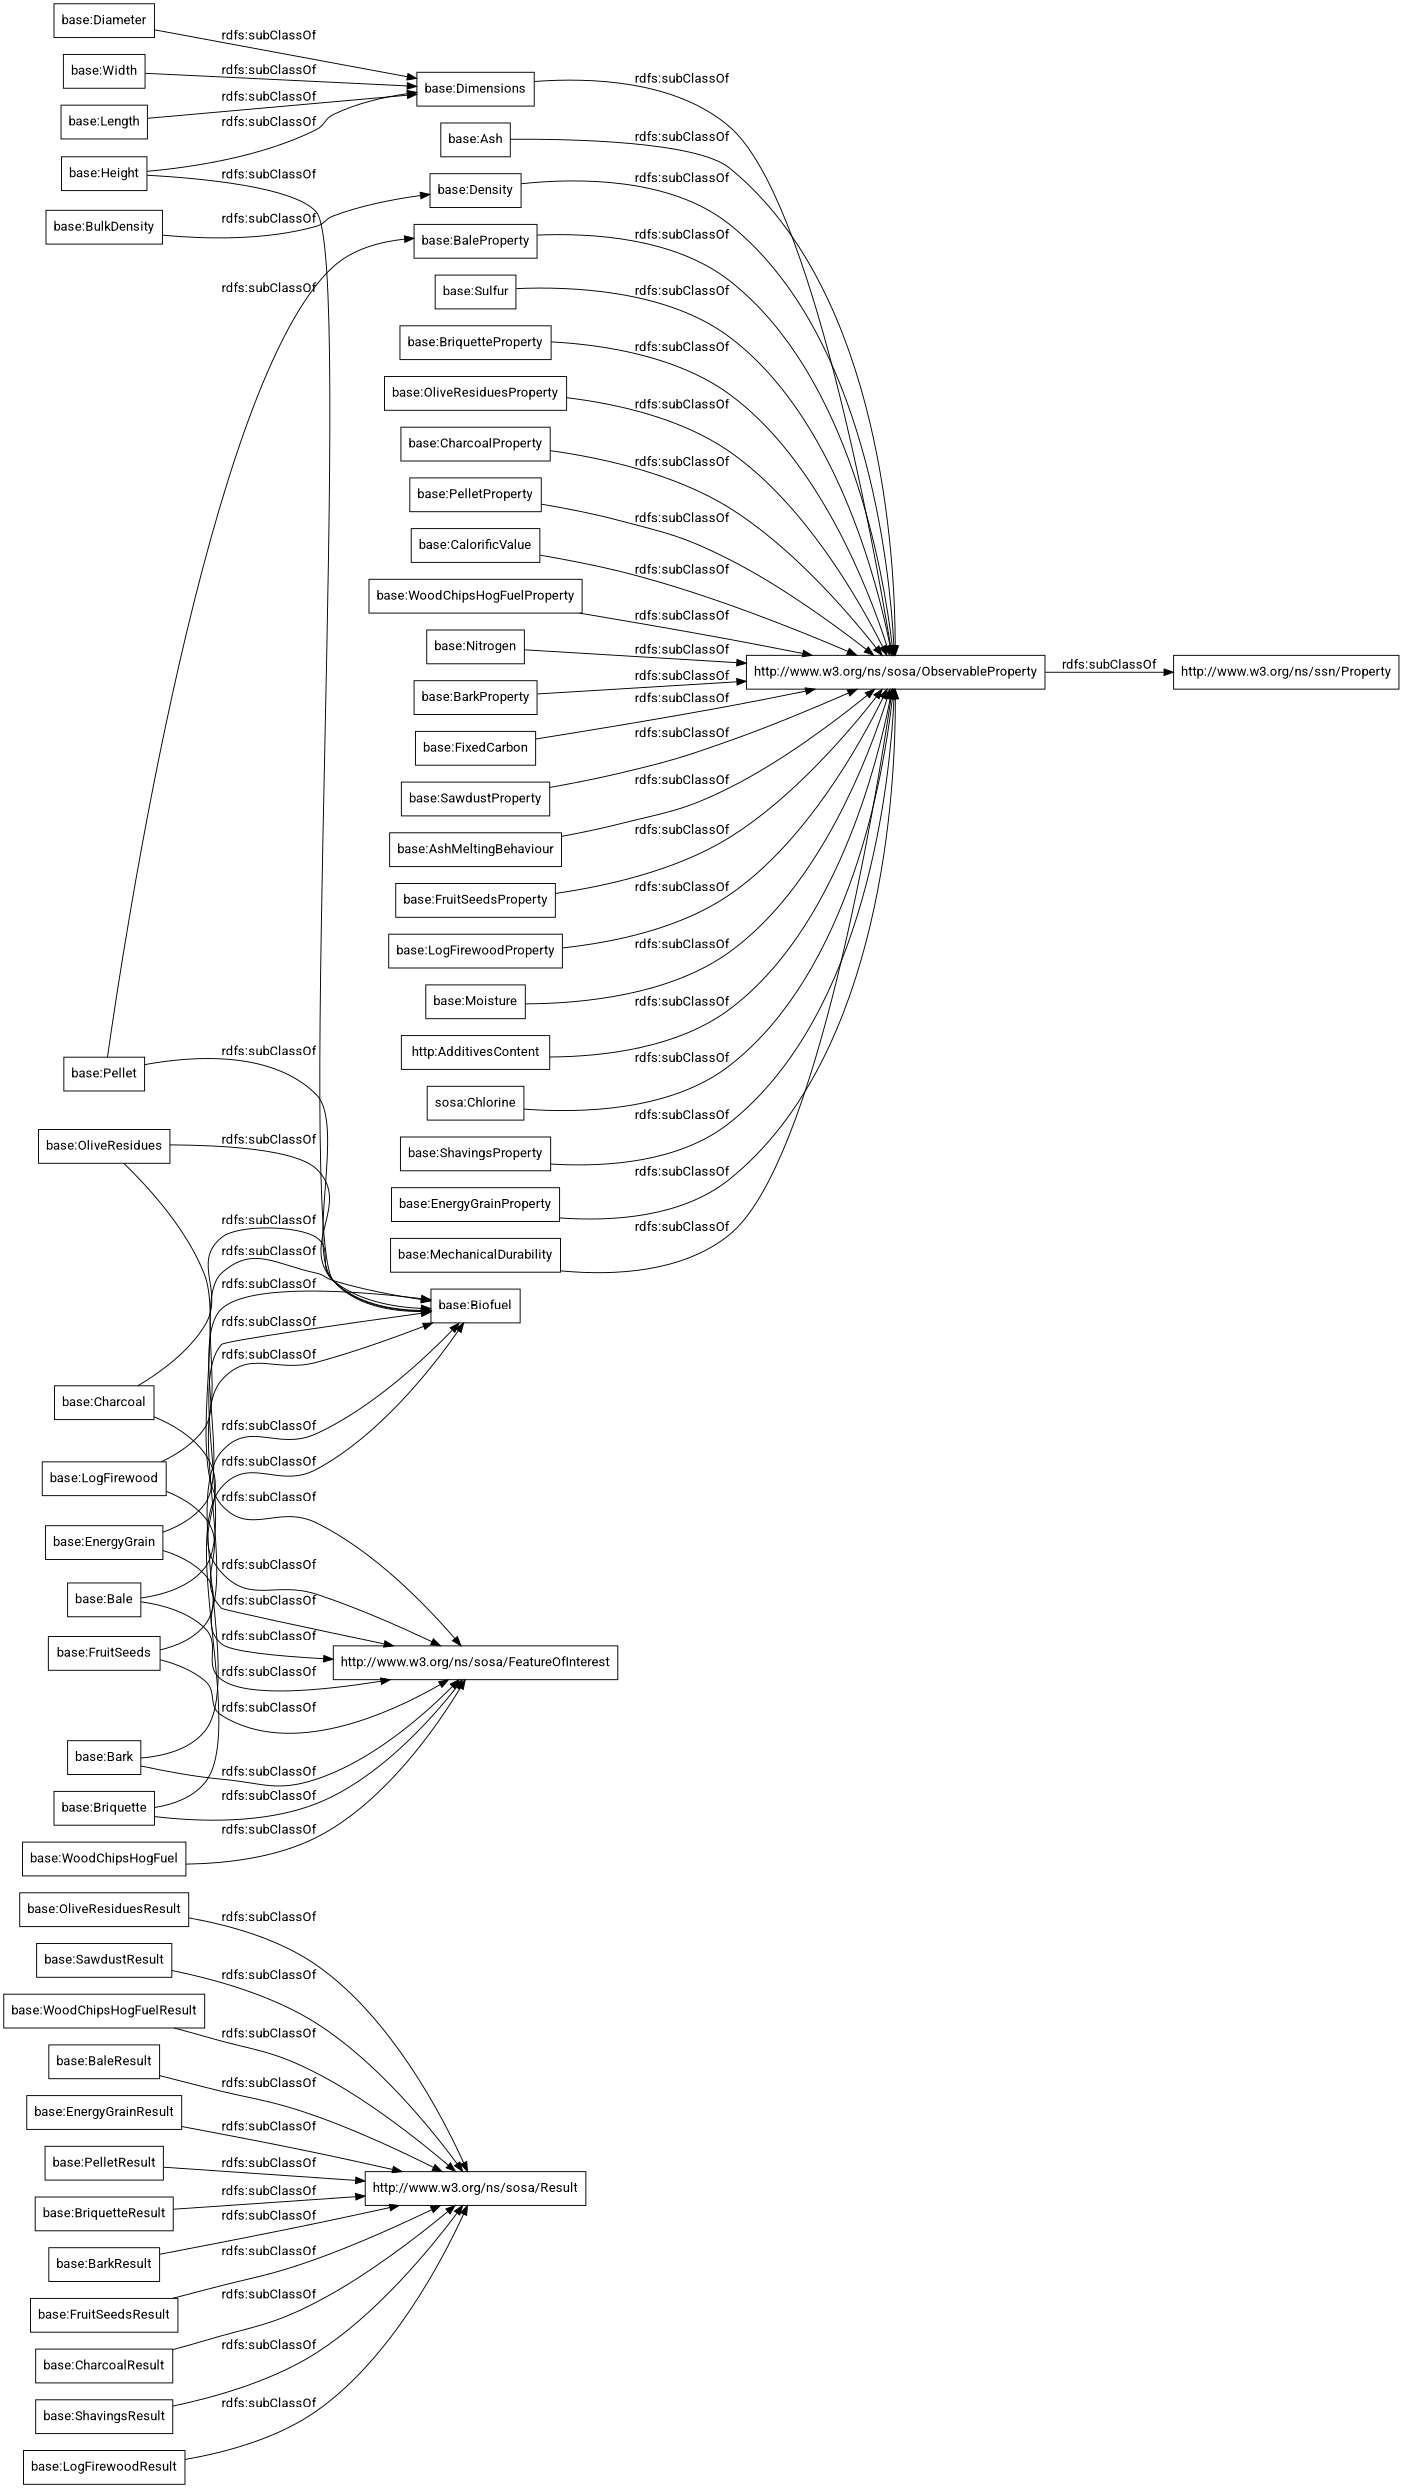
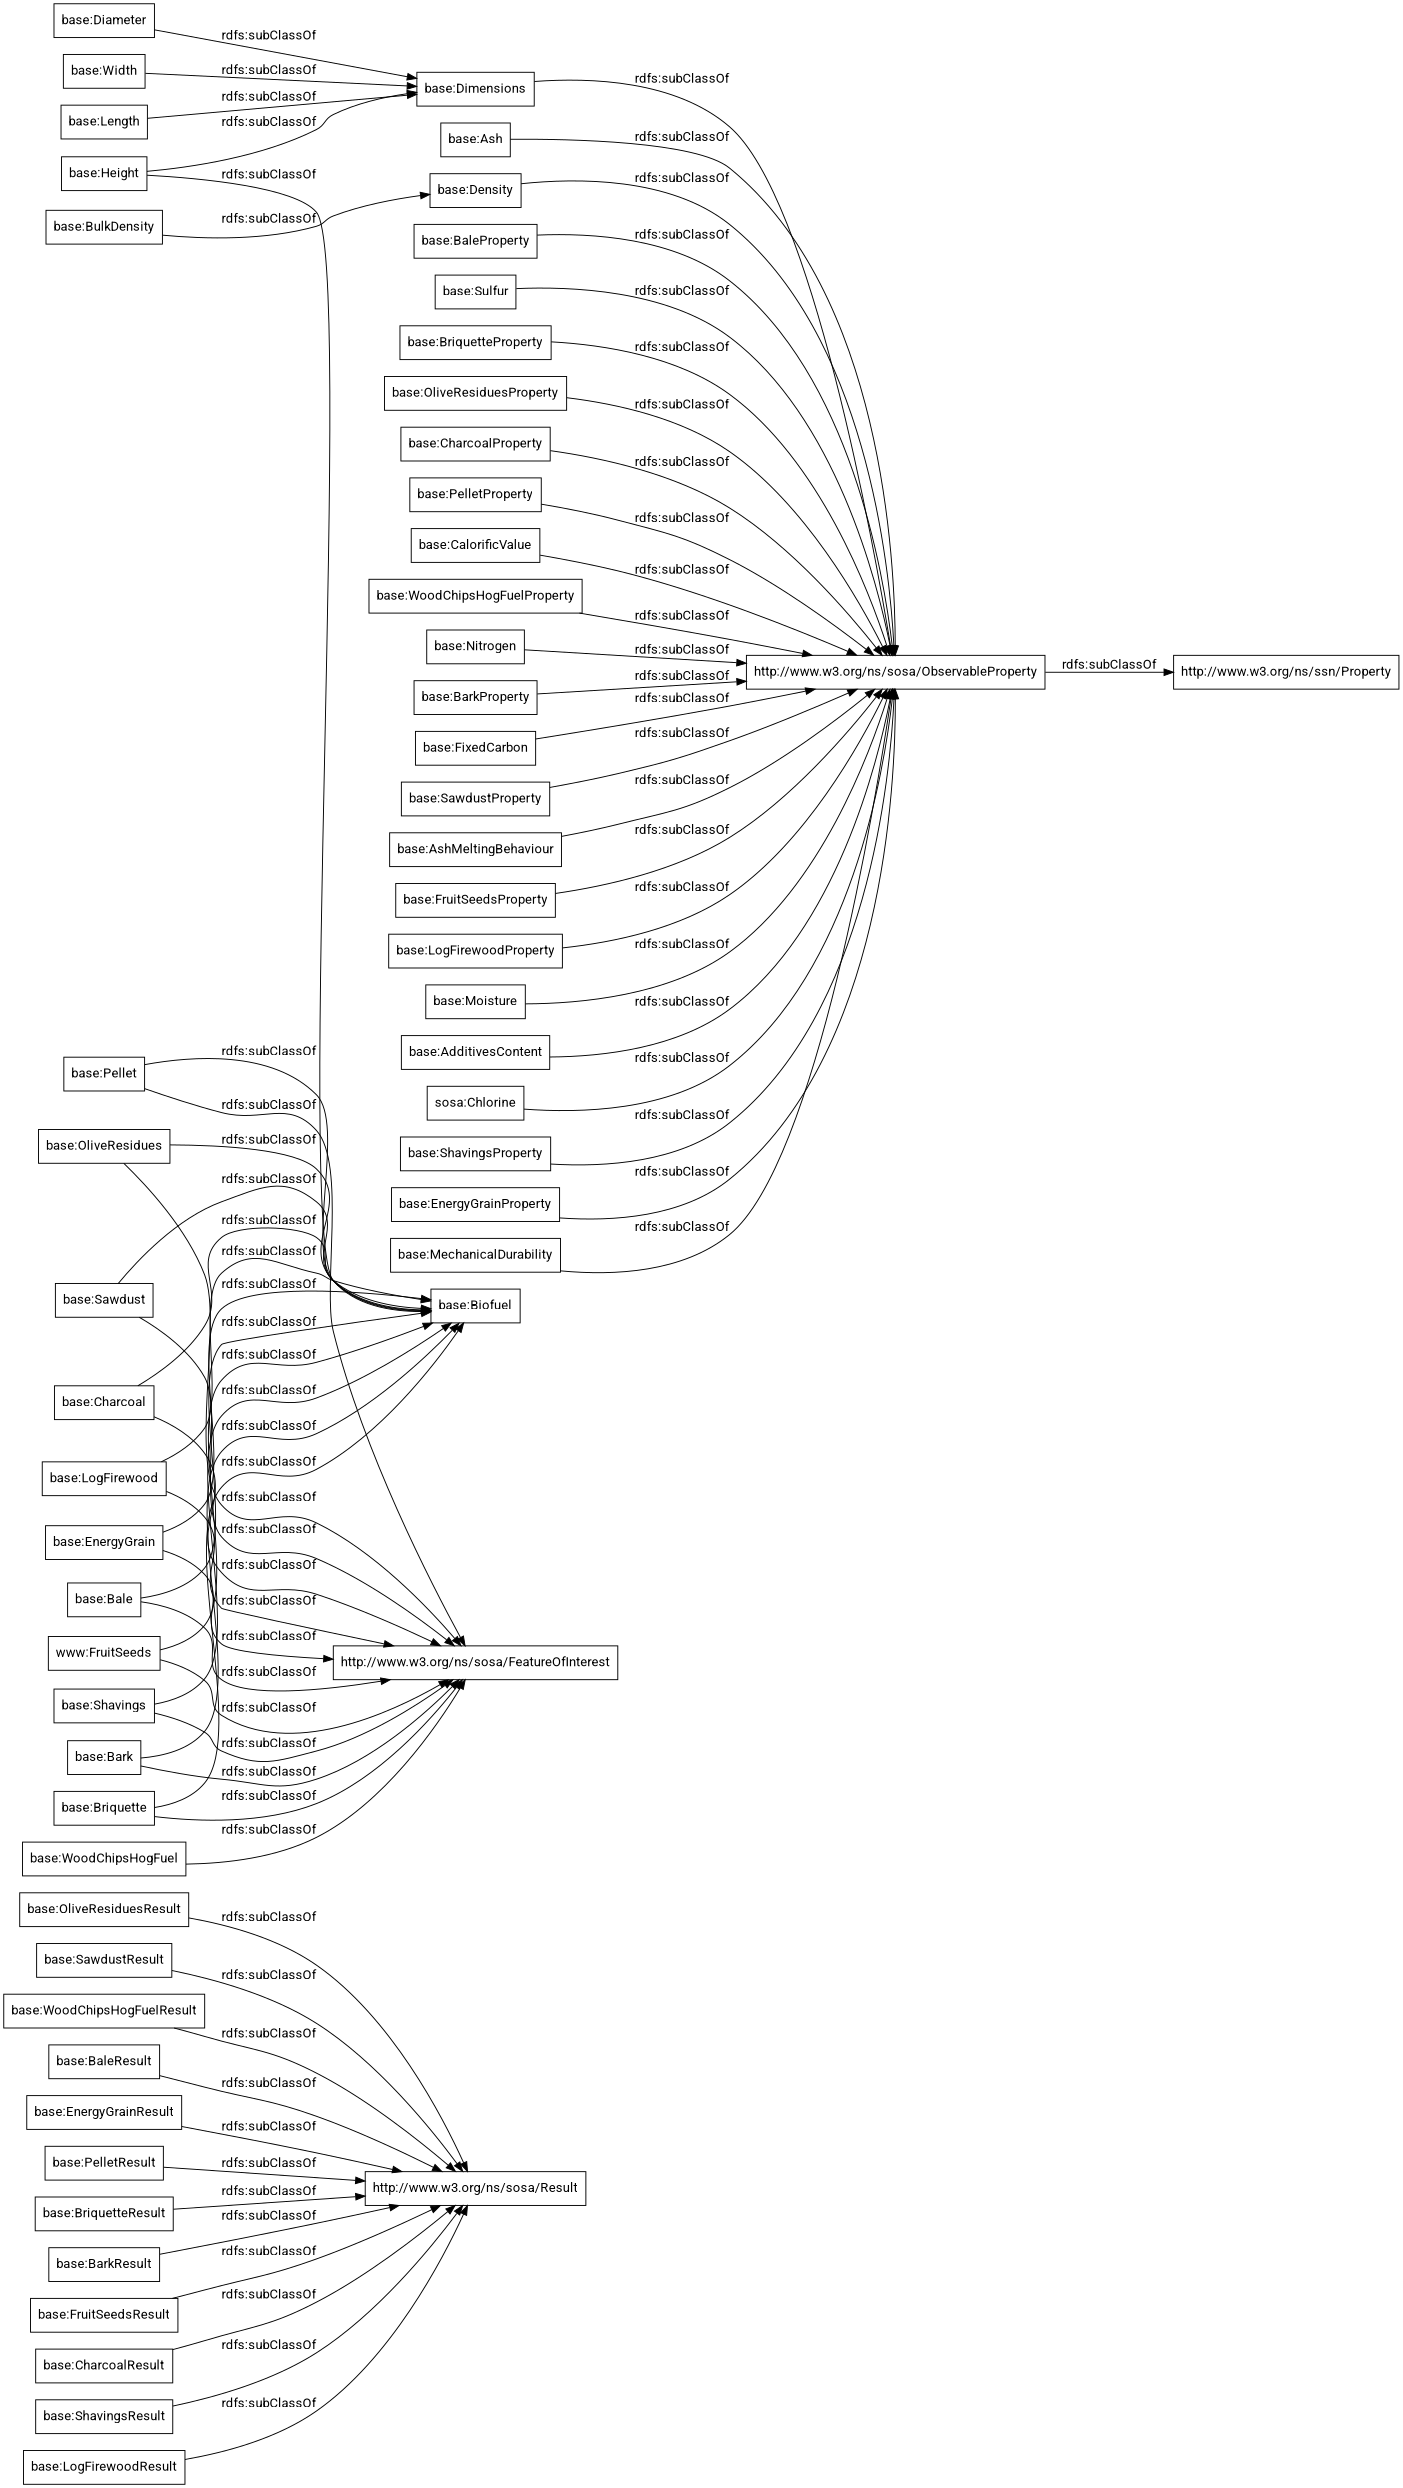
edge "base:Pellet" -> "base:BaleProperty": now "base:Pellet" -> "http://www.w3.org/ns/sosa/FeatureOfInterest"
node "http:AdditivesContent": label "http:AdditivesContent" -> "base:AdditivesContent"
node "base:Sawdust": added
node "base:FruitSeeds": label "base:FruitSeeds" -> "www:FruitSeeds"
node "base:Shavings": added
